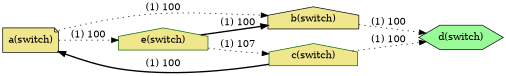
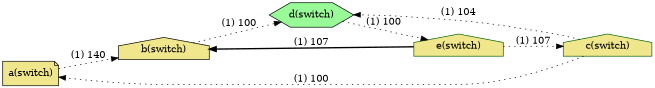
edge "a(switch)" -> "b(switch)": label "(1) 100" -> "(1) 140"
edge "e(switch)" -> "b(switch)": label "(1) 100" -> "(1) 107"
edge "a(switch)" -> "e(switch)": now "d(switch)" -> "e(switch)"
edge "c(switch)" -> "d(switch)": label "(1) 100" -> "(1) 104"
edge "c(switch)" -> "a(switch)": style bold -> dotted
